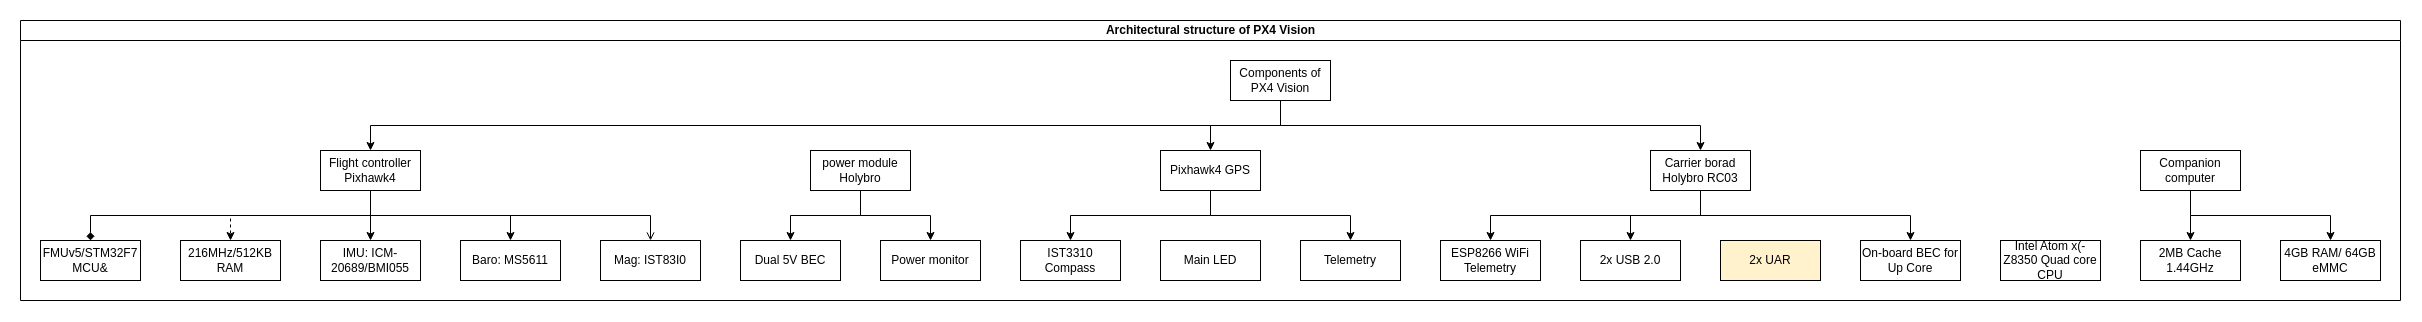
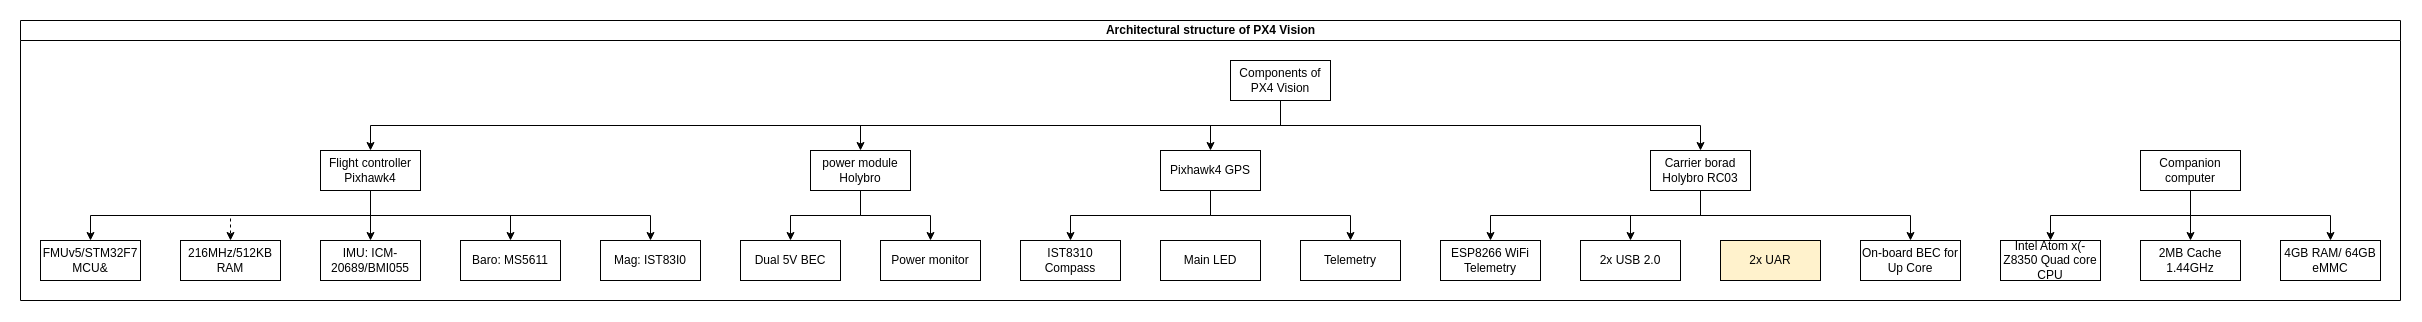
edge "Components of PX4 Vision" -> "power module Holybro": added
edge "Companion computer" -> "Intel Atom x(-Z8350 Quad core CPU": added
edge "Flight controller Pixhawk4" -> "FMUv5/STM32F7 MCU&": arrowhead diamond -> classic
edge "Flight controller Pixhawk4" -> "Mag: IST83I0": arrowhead open -> classic
node "IST3310 Compass": label "IST3310 Compass" -> "IST8310 Compass"
